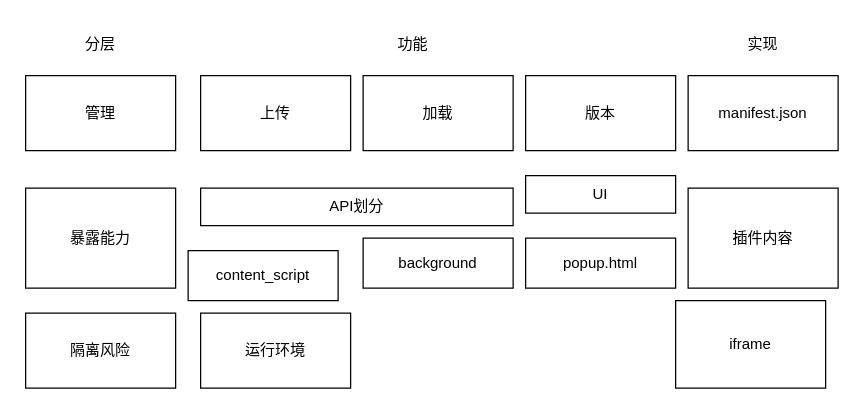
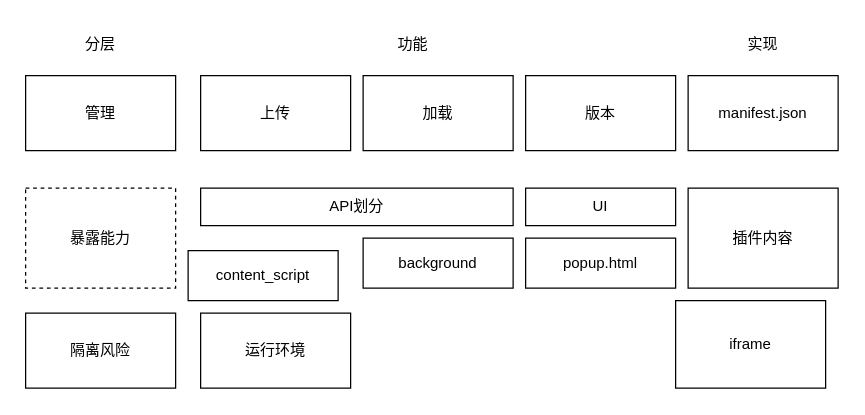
node "UI": moved (601, 194) -> (601, 207)
node "暴露能力": style solid -> dashed
